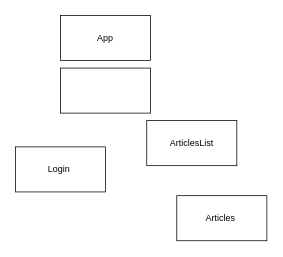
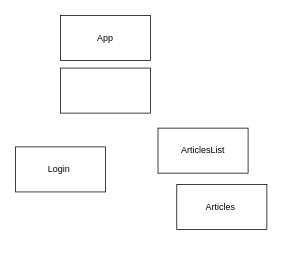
node "ArticlesList": moved (192, 143) -> (203, 150)
node "Articles": moved (222, 218) -> (222, 207)
